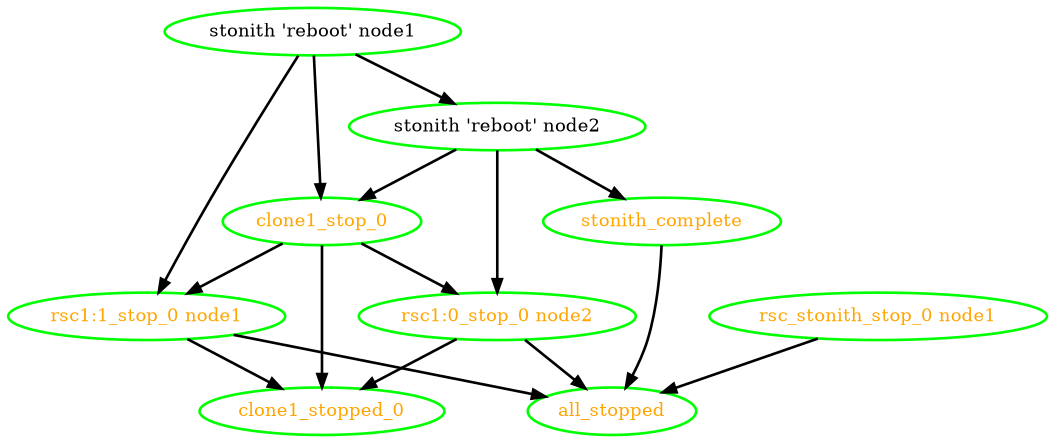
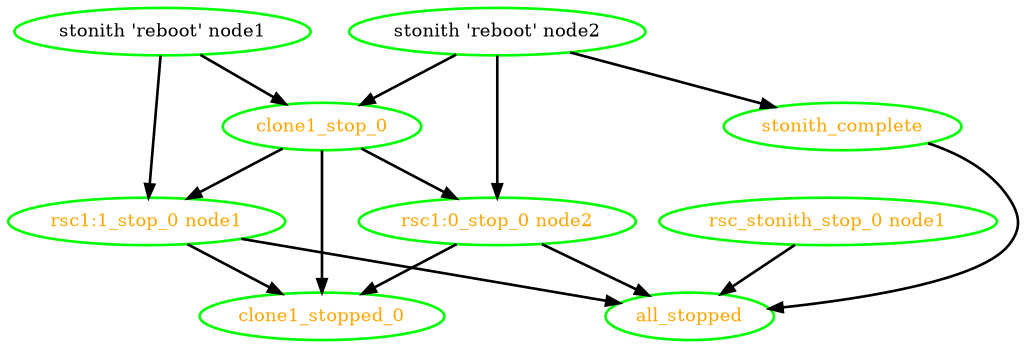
edge "stonith 'reboot' node1" -> "stonith 'reboot' node2": removed
